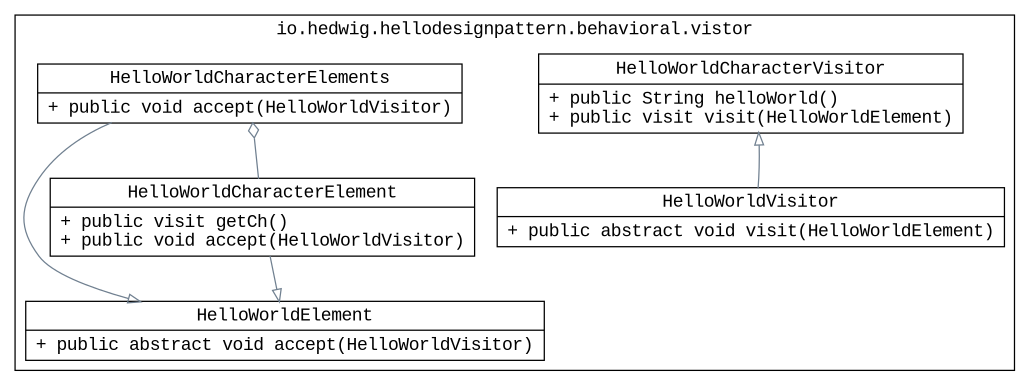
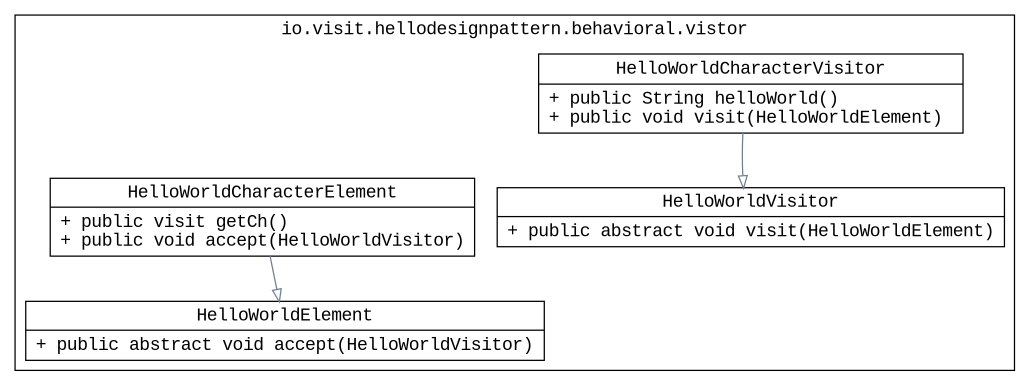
cluster "io.hedwig.hellodesignpattern.behavioral.vistor": label "io.hedwig.hellodesignpattern.behavioral.vistor" -> "io.visit.hellodesignpattern.behavioral.vistor"
node "HelloWorldCharacterElements": removed
node "HelloWorldCharacterVisitor": text "+ public visit visit(HelloWorldElement)" -> "+ public void visit(HelloWorldElement)"
edge "HelloWorldVisitor" -> "HelloWorldCharacterVisitor": reversed
